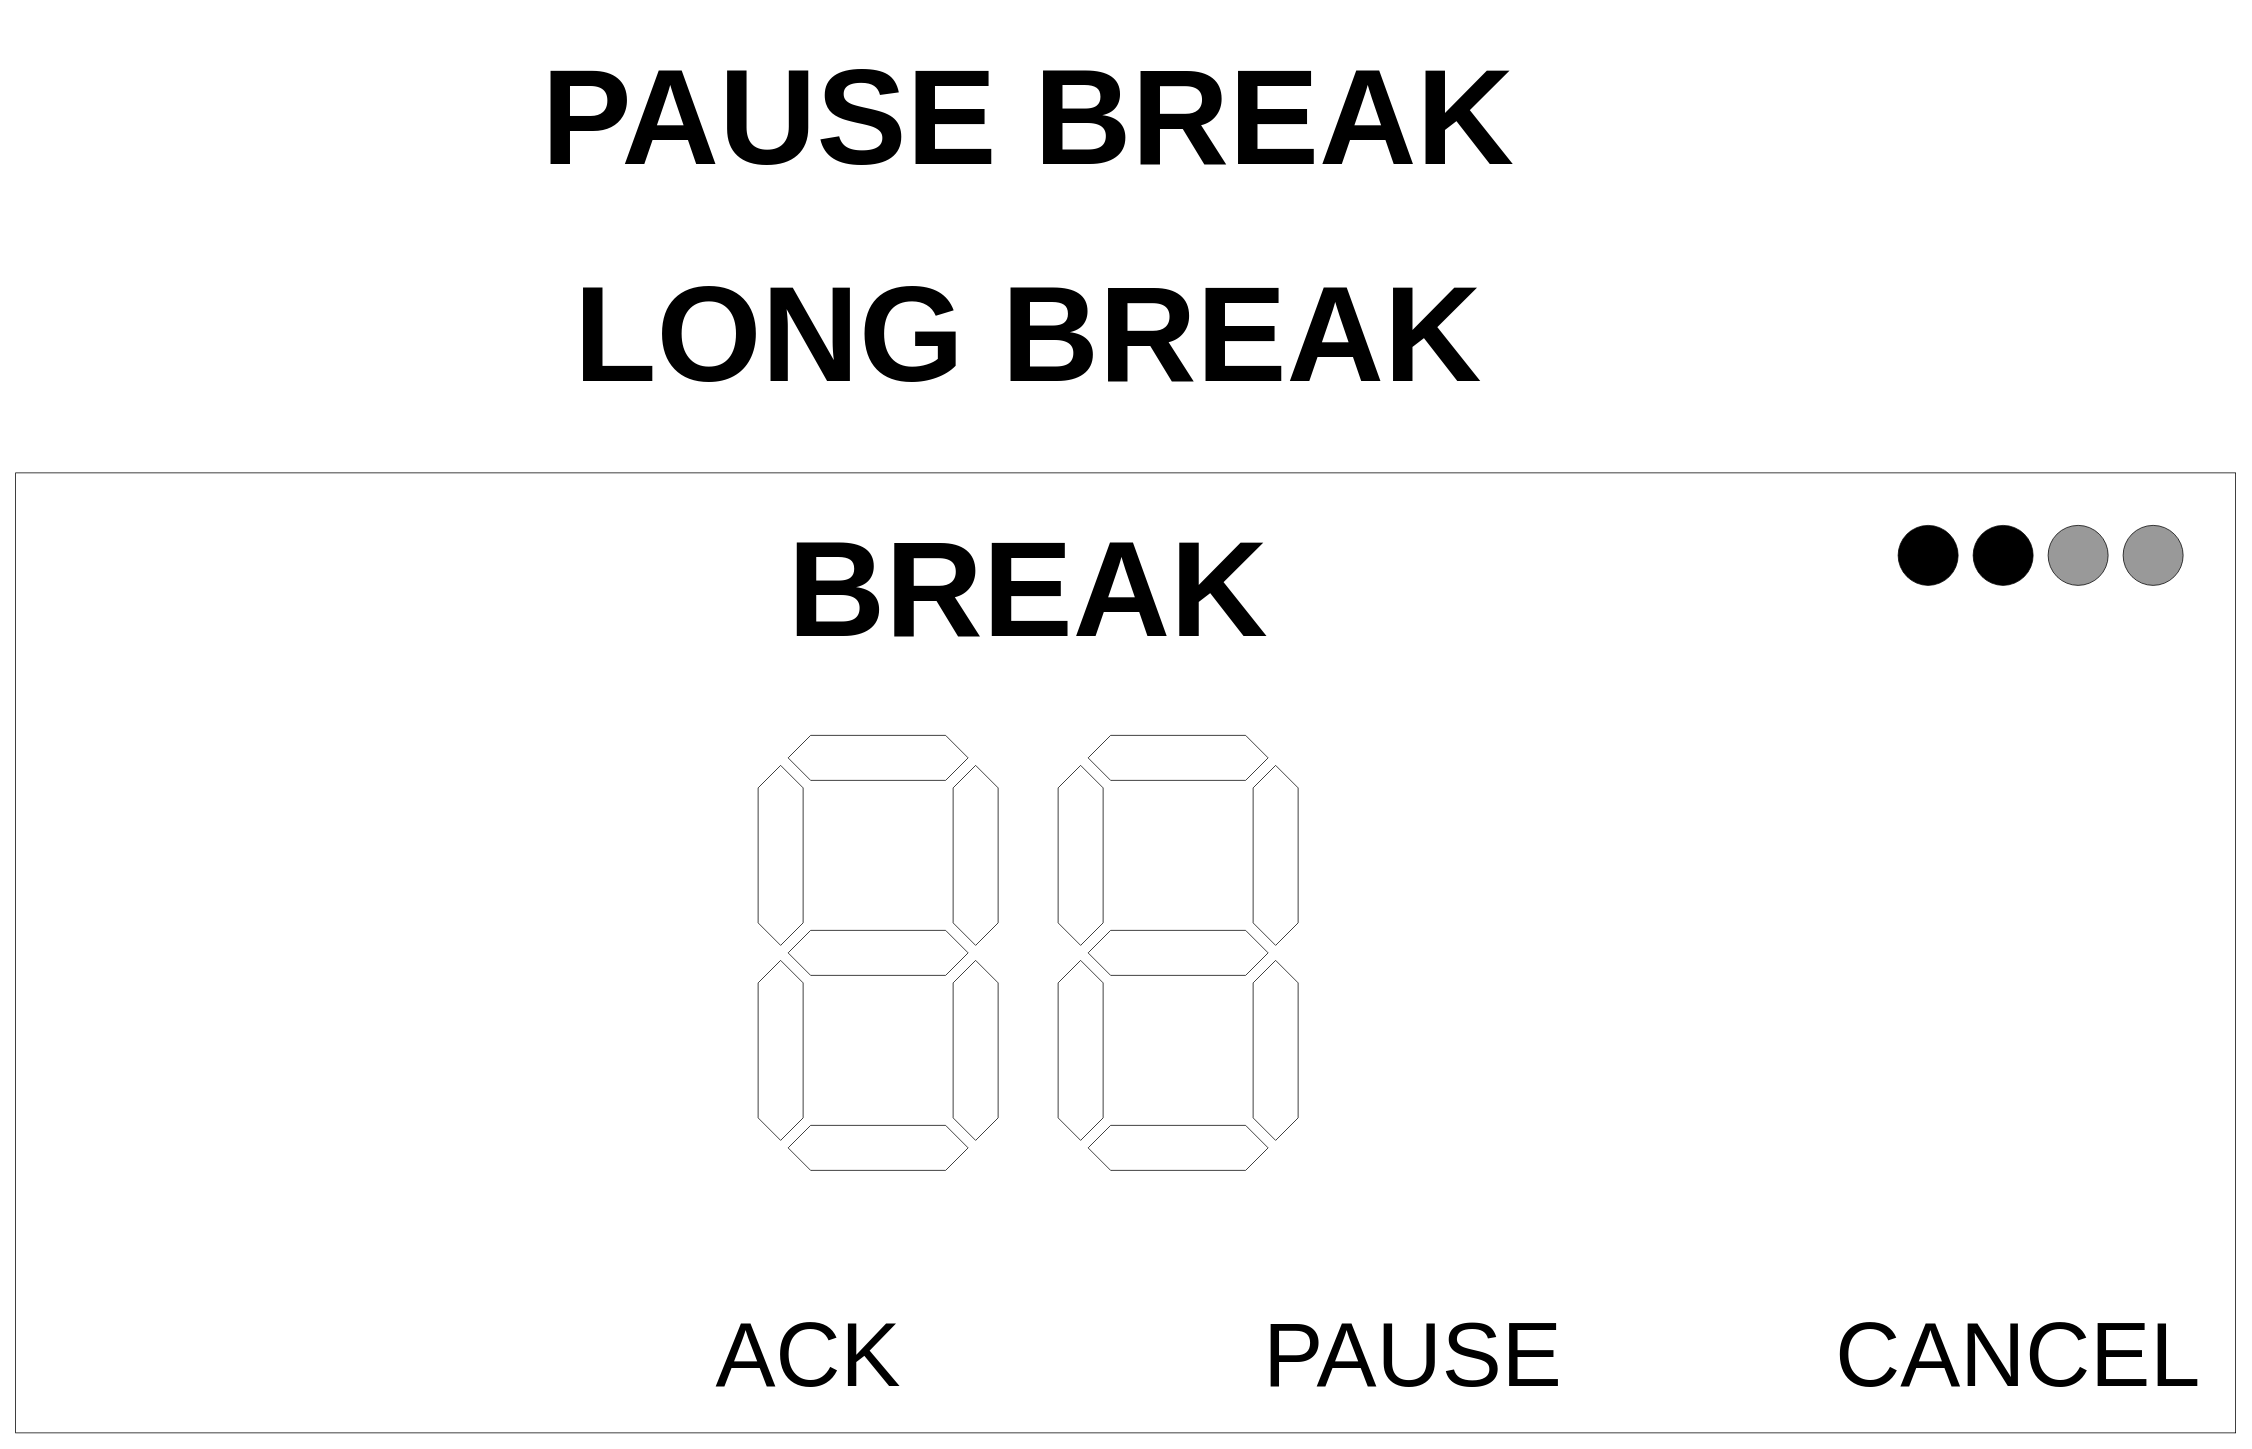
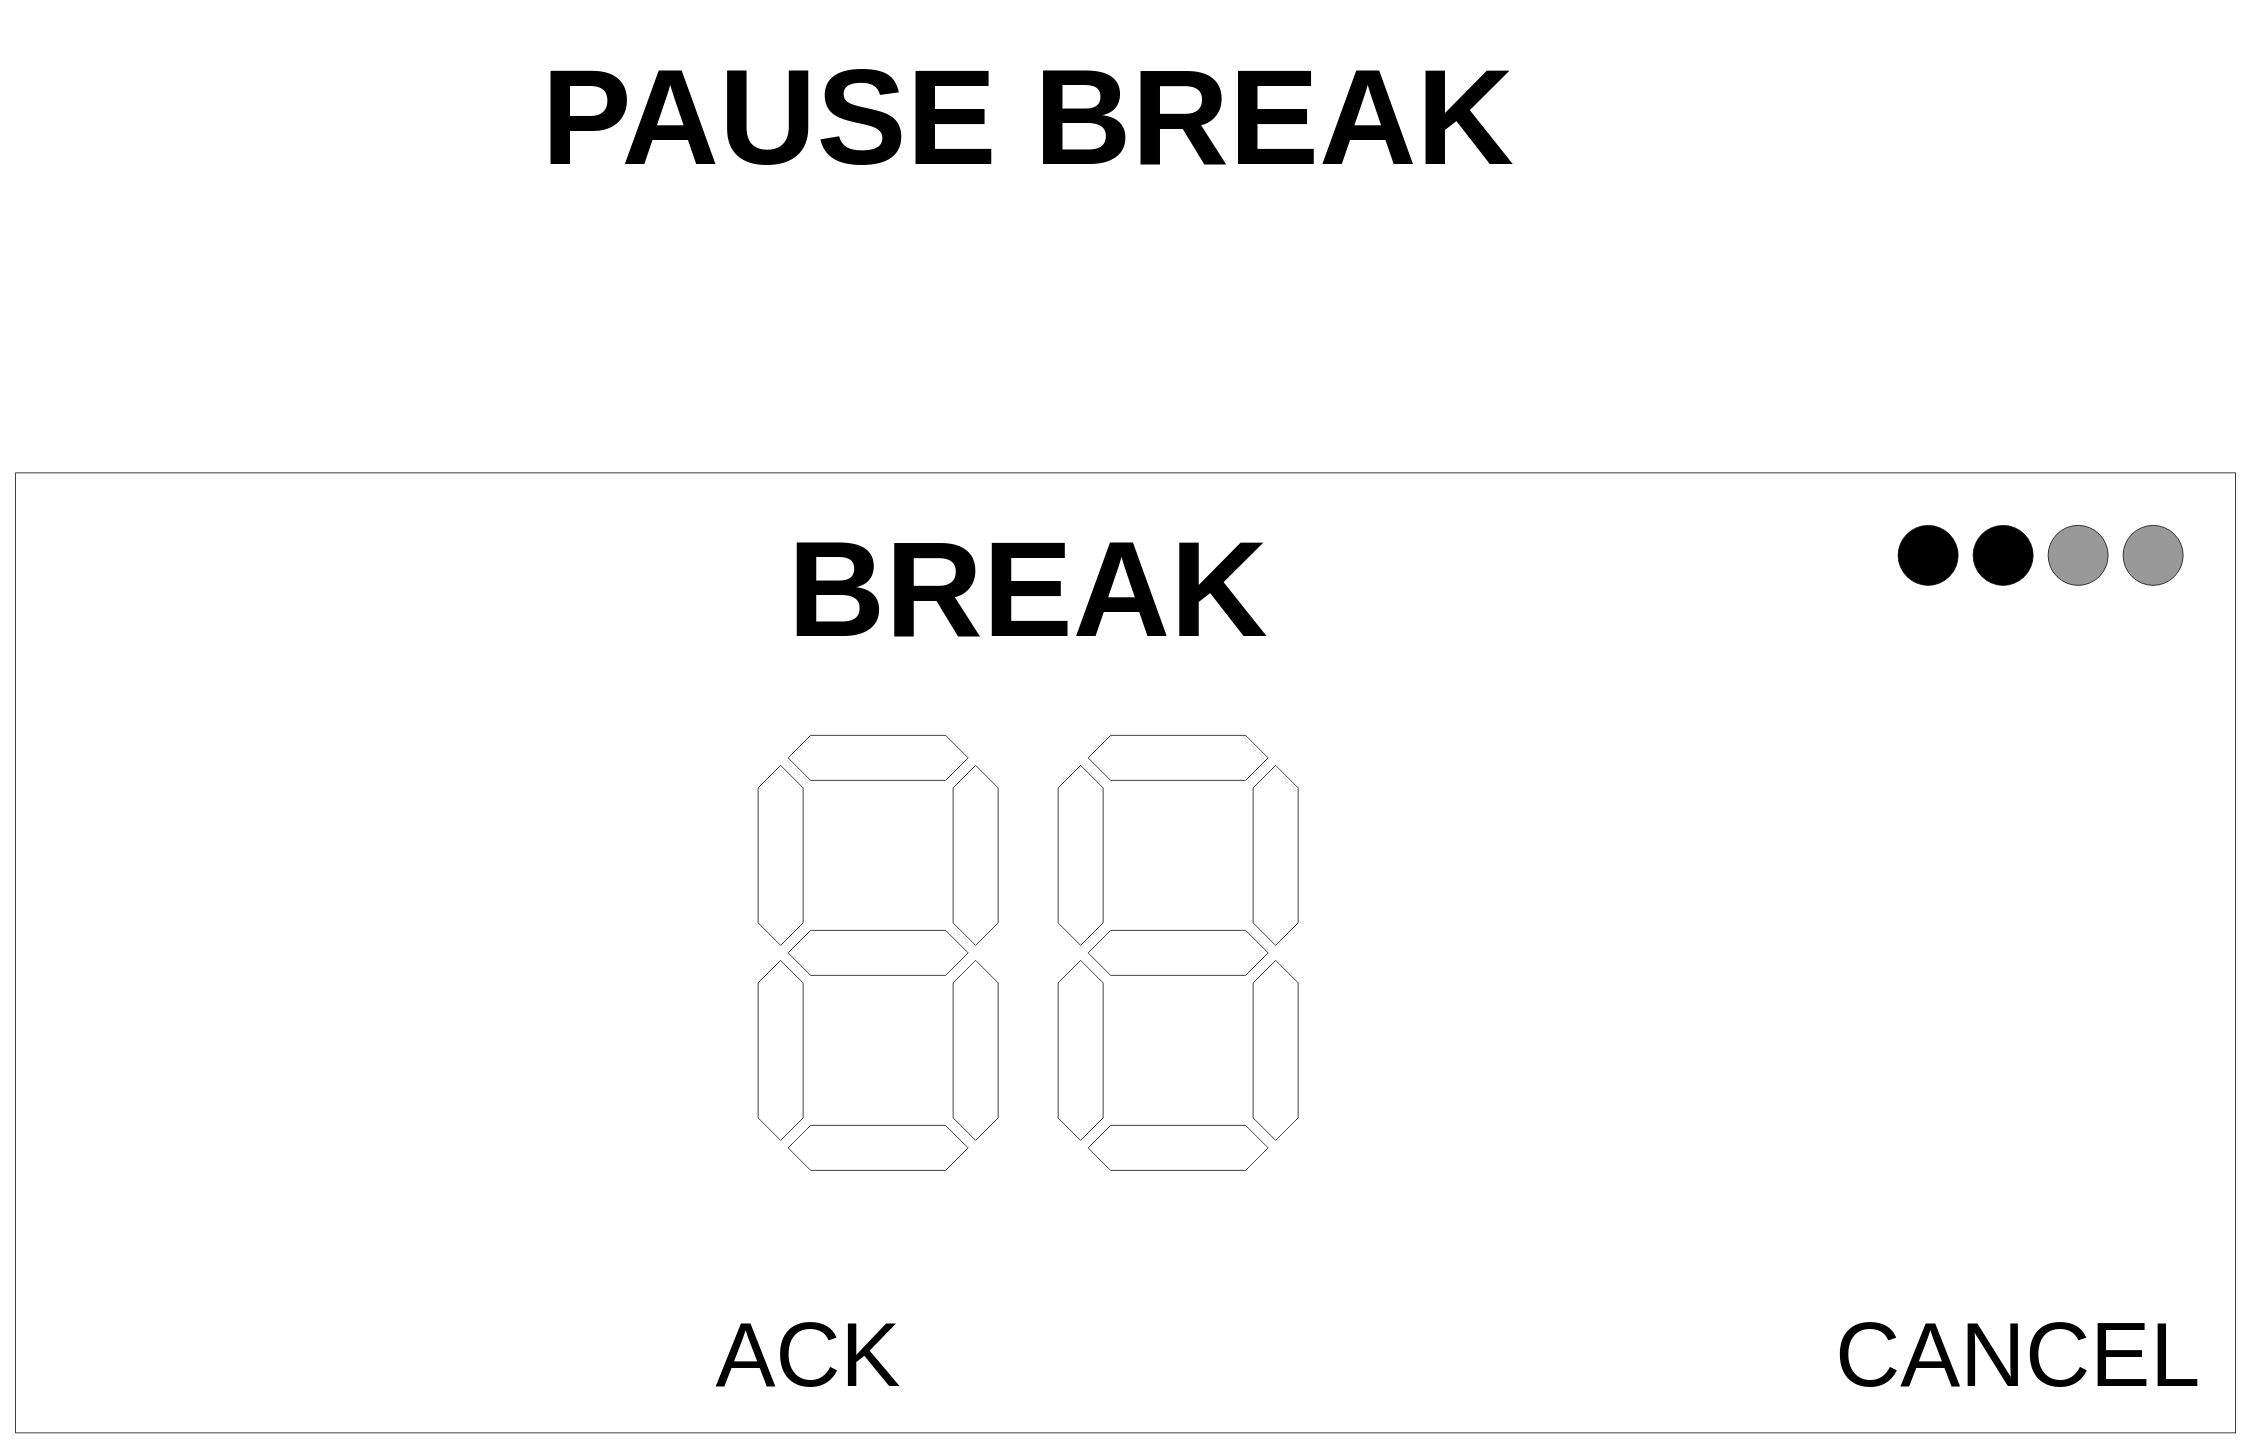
node "LONG BREAK": removed
node "PAUSE": removed
